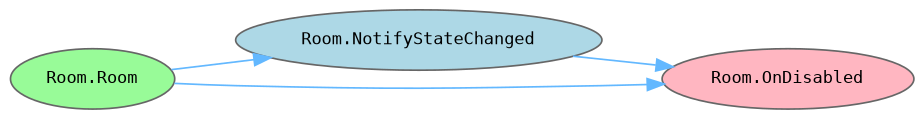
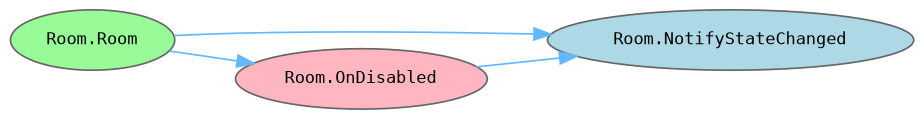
edge "Room.NotifyStateChanged" -> "Room.OnDisabled": reversed
